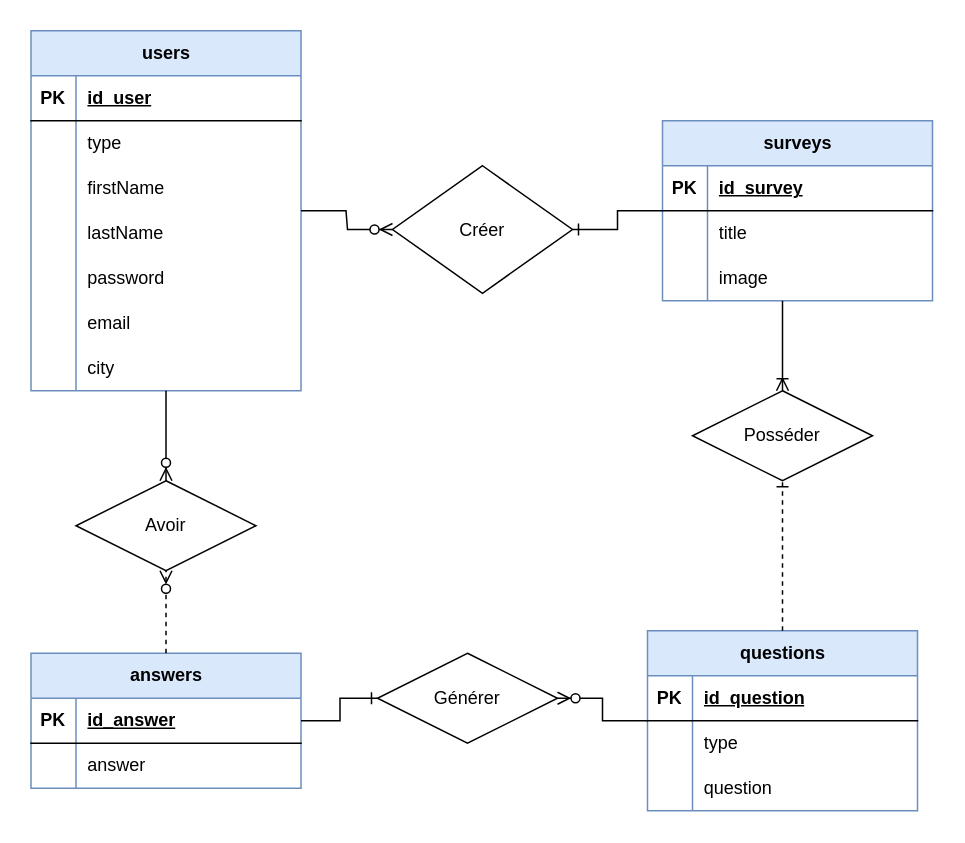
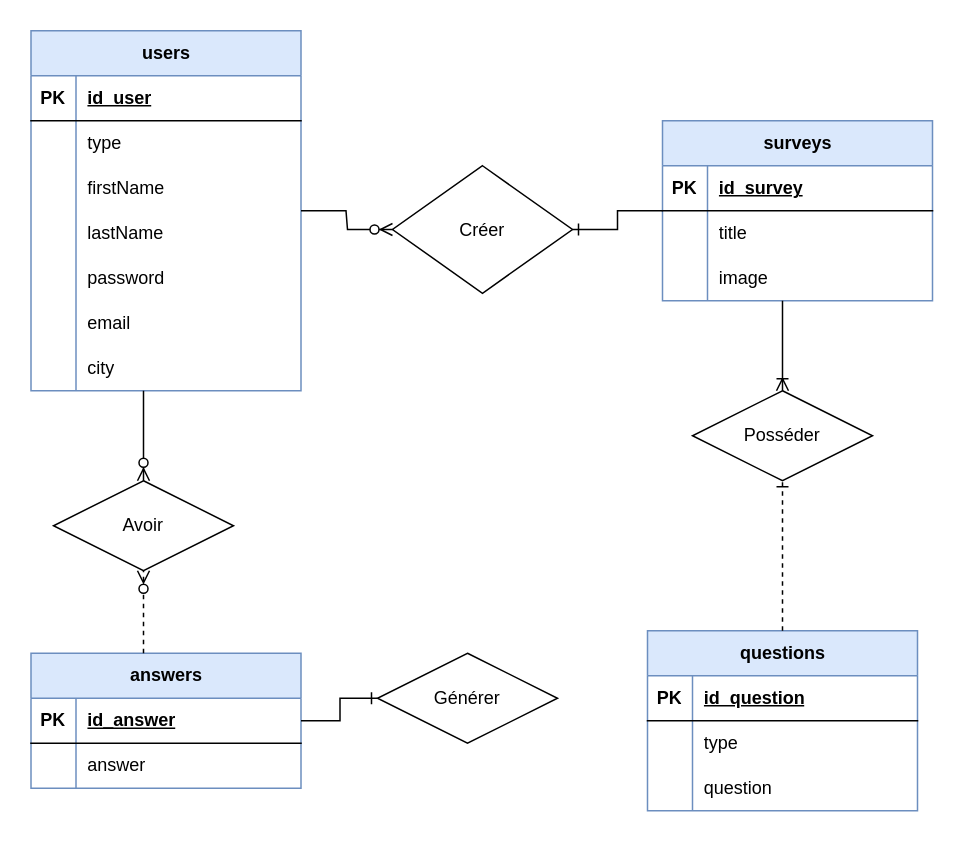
node "Avoir": moved (166, 526) -> (143, 526)
edge "questions" -> "Générer": removed
